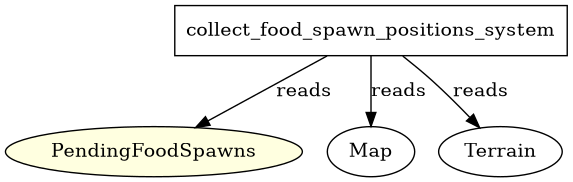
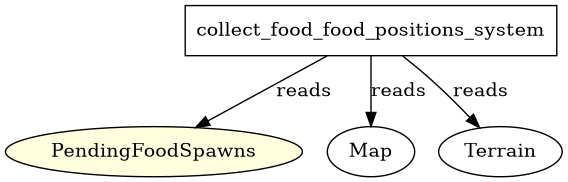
node "collect_food_spawn_positions_system": label "collect_food_spawn_positions_system" -> "collect_food_food_positions_system"
